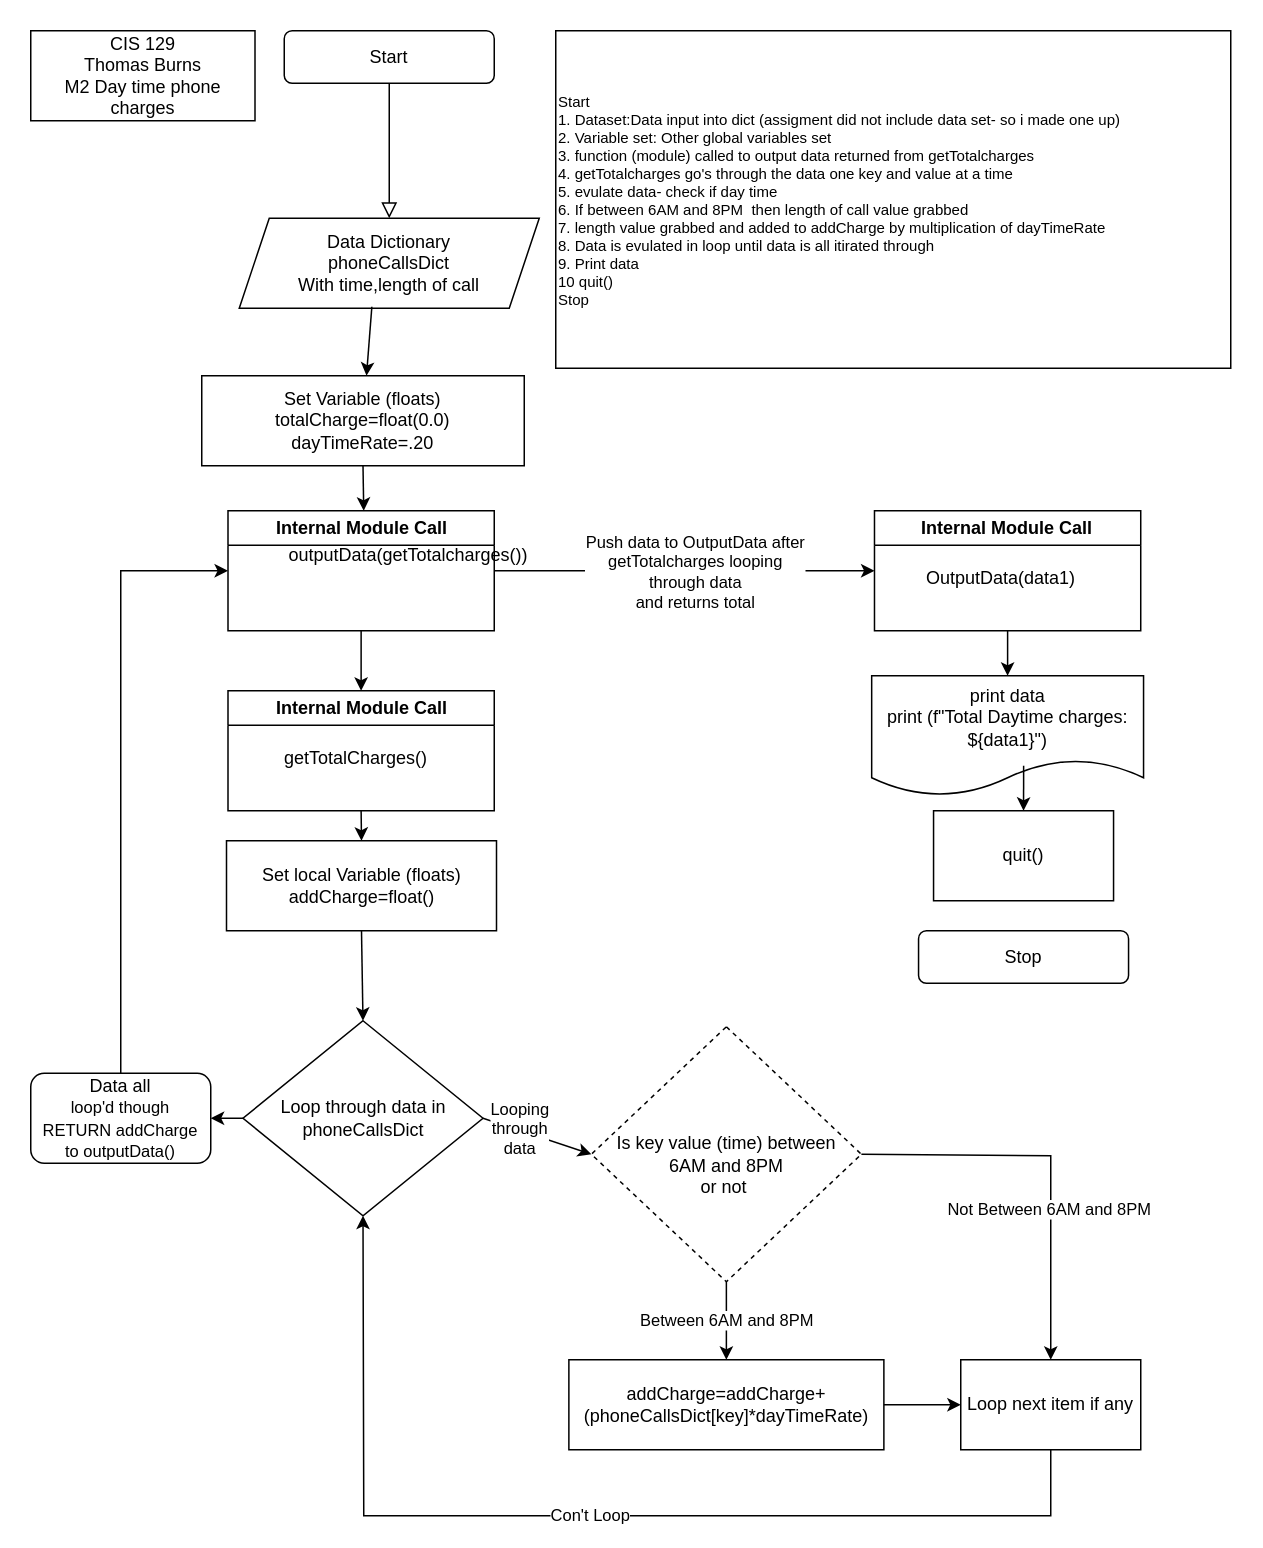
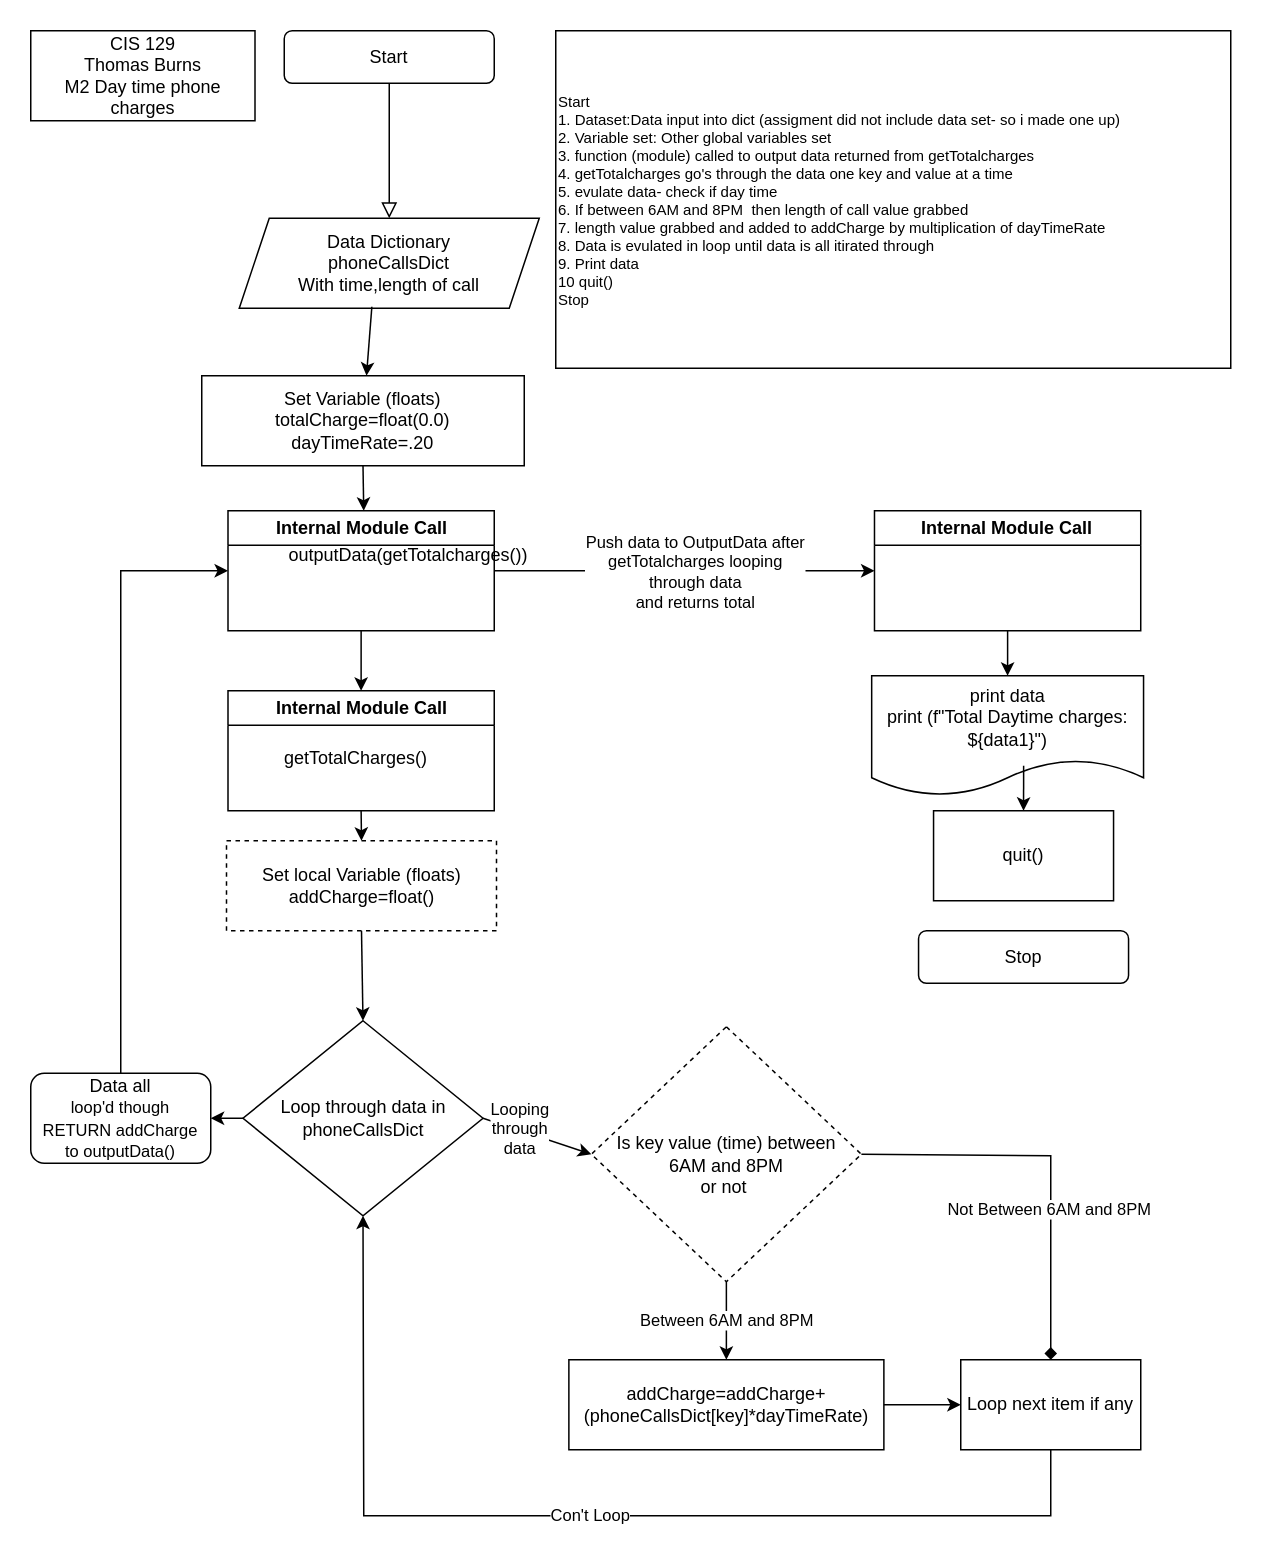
node "OutputData(data1)": removed
node "Set local Variable (floats) addCharge=float()": style solid -> dashed
edge "Is key value (time) between 6AM and 8PM or not" -> "Loop next item if any": arrowhead classic -> diamond
